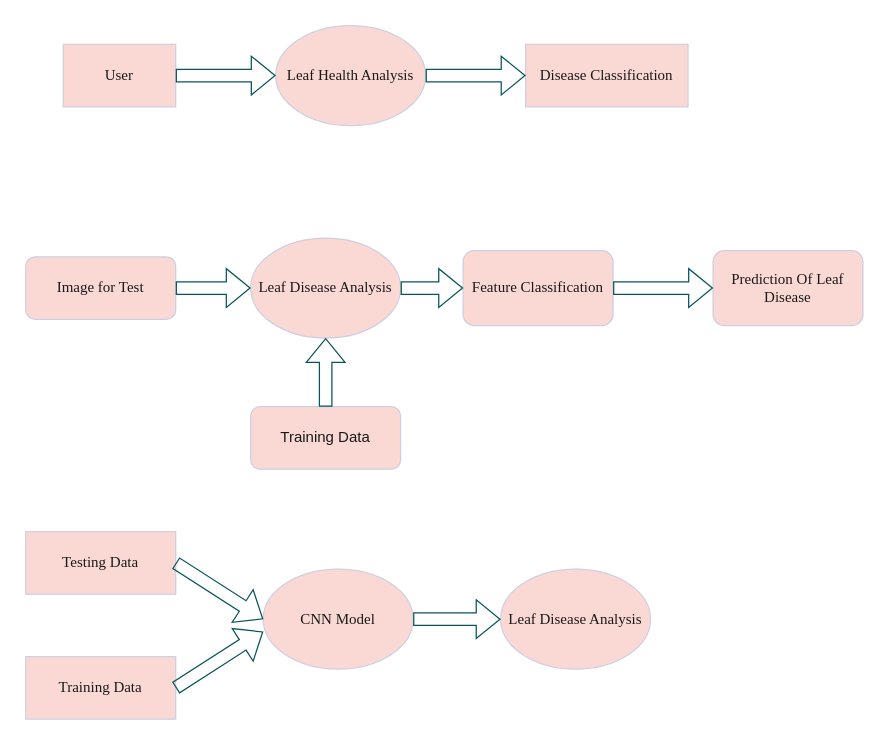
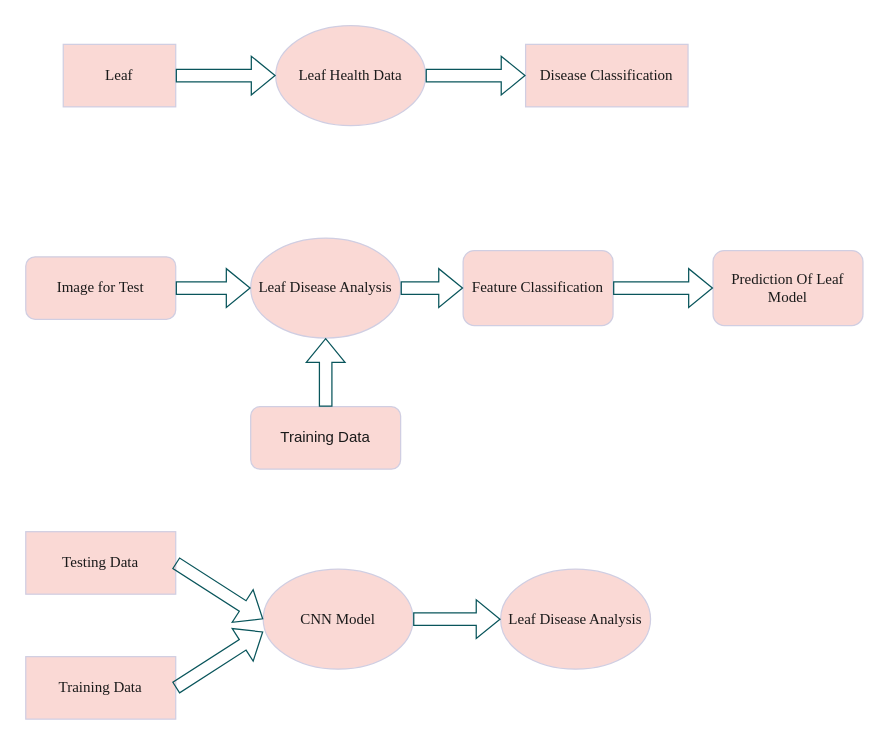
node "User": label "User" -> "Leaf"
node "Leaf Health Analysis": label "Leaf Health Analysis" -> "Leaf Health Data"
node "Prediction Of Leaf Disease": label "Prediction Of Leaf Disease" -> "Prediction Of Leaf Model"
